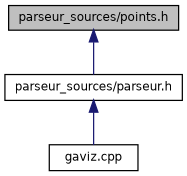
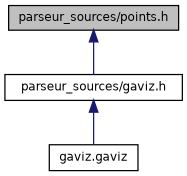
node "parseur_sources/parseur.h": label "parseur_sources/parseur.h" -> "parseur_sources/gaviz.h"
node "gaviz.cpp": label "gaviz.cpp" -> "gaviz.gaviz"
